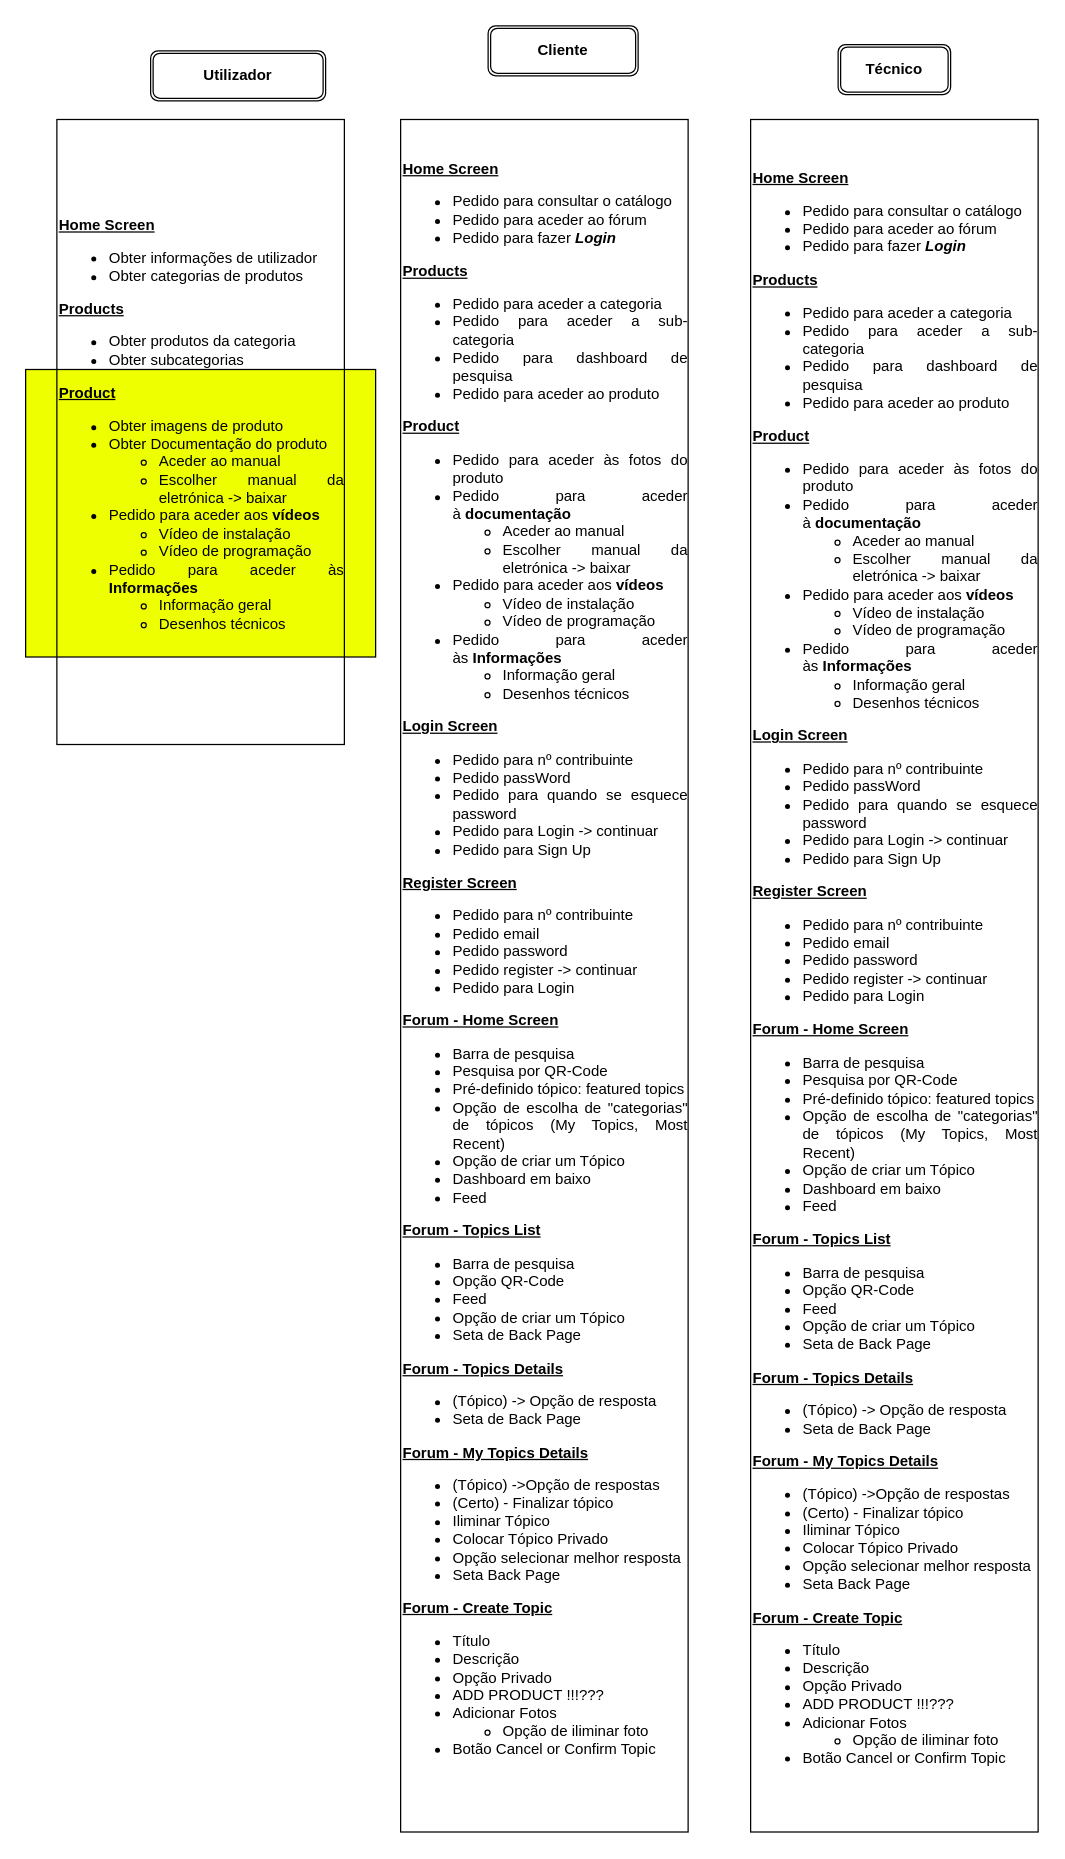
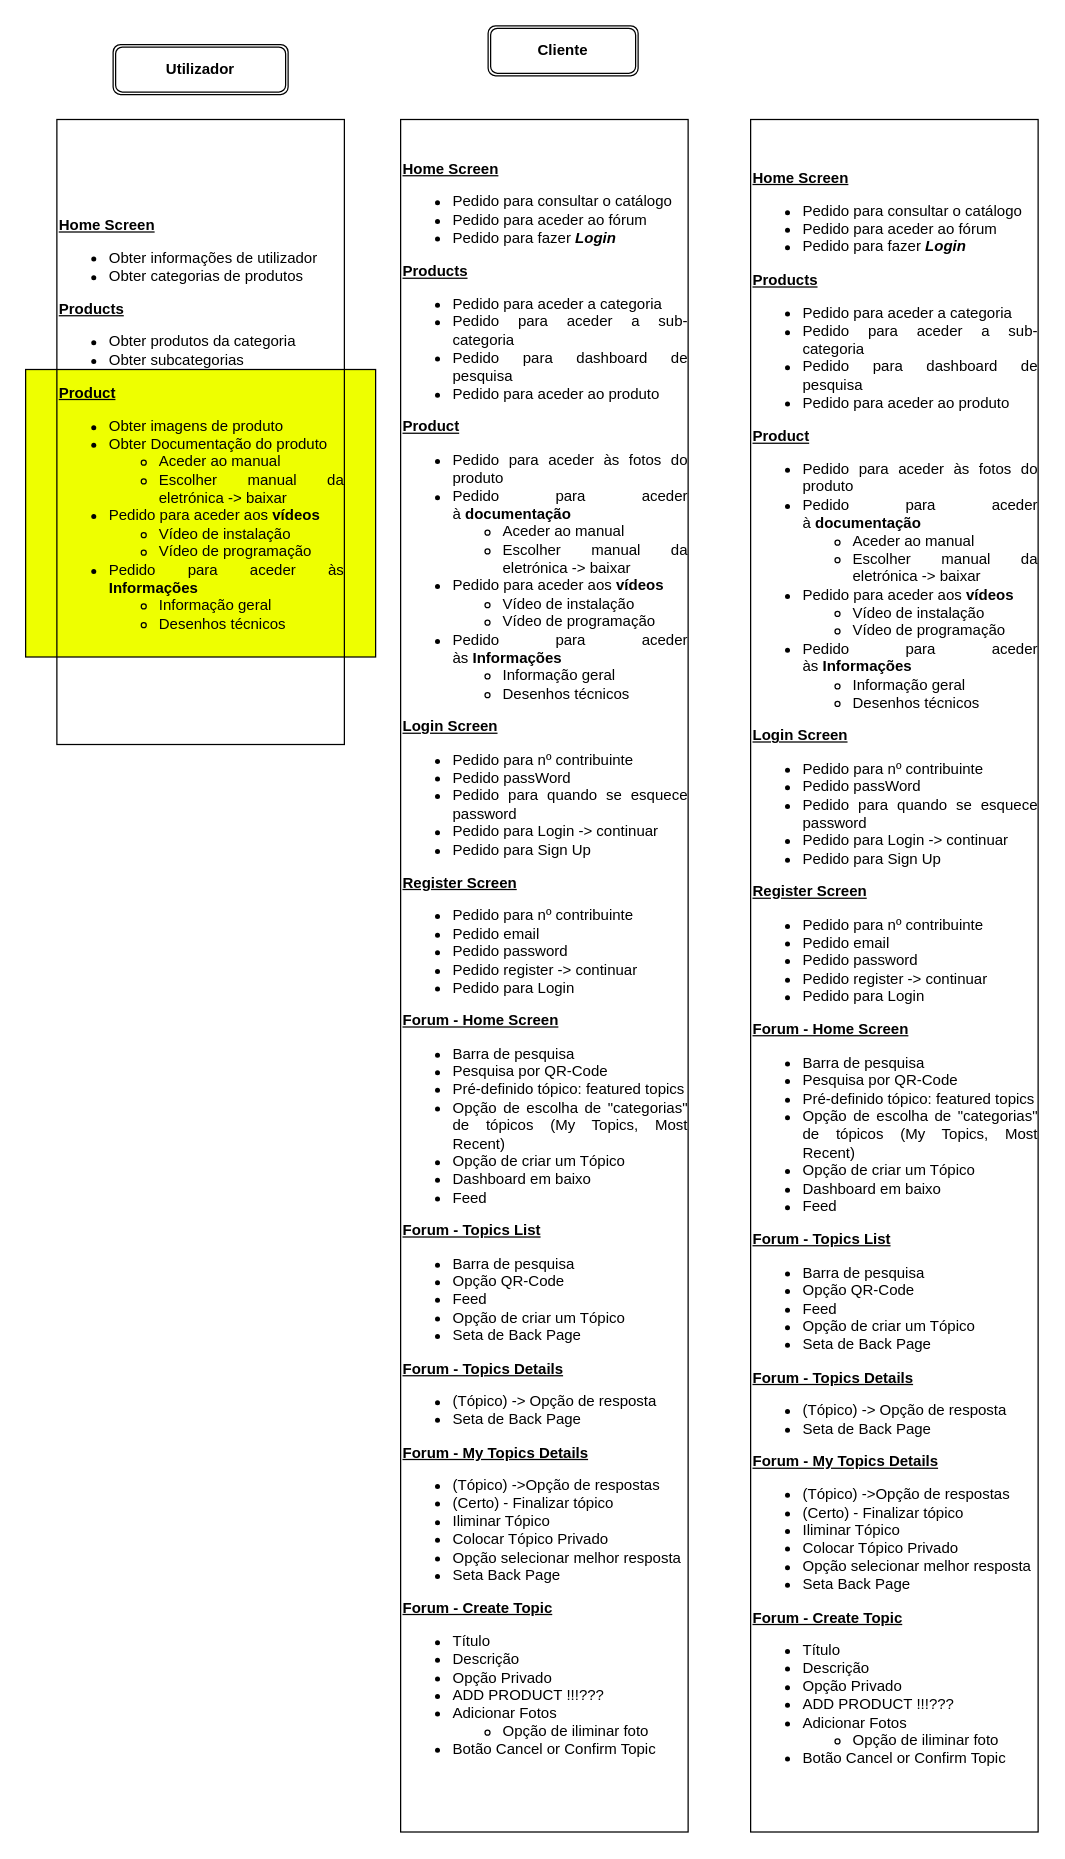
node "Técnico": removed
node "Utilizador": moved (238, 76) -> (201, 69)
